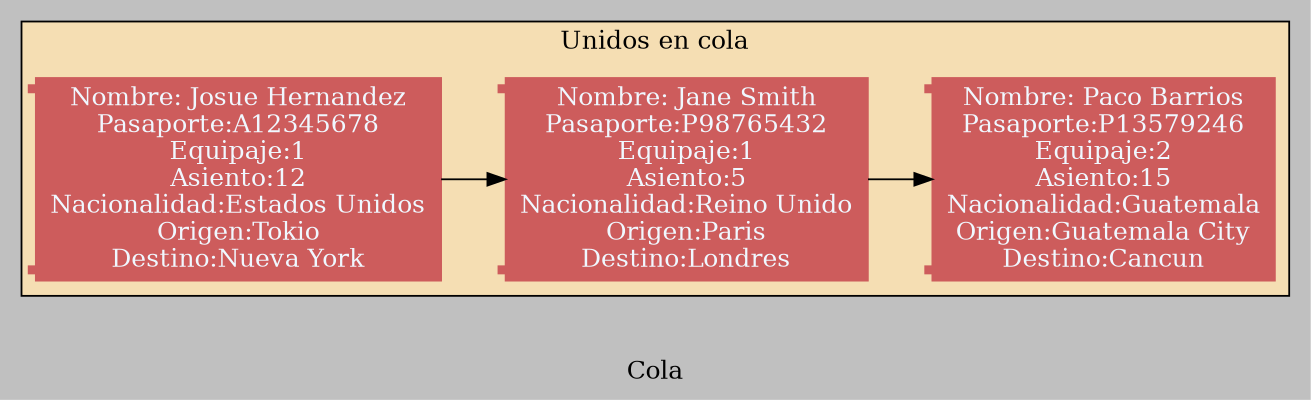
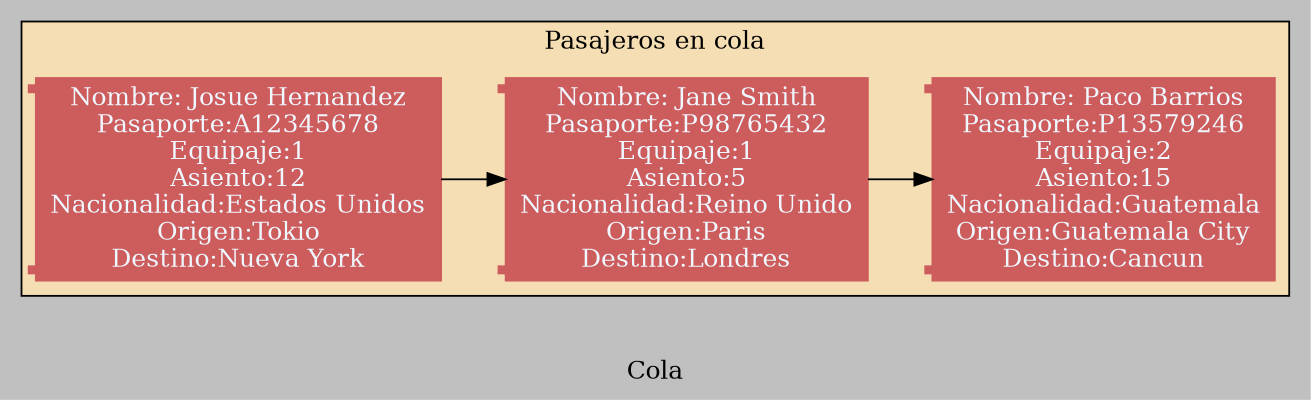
cluster "Unidos en cola": label "Unidos en cola" -> "Pasajeros en cola"
